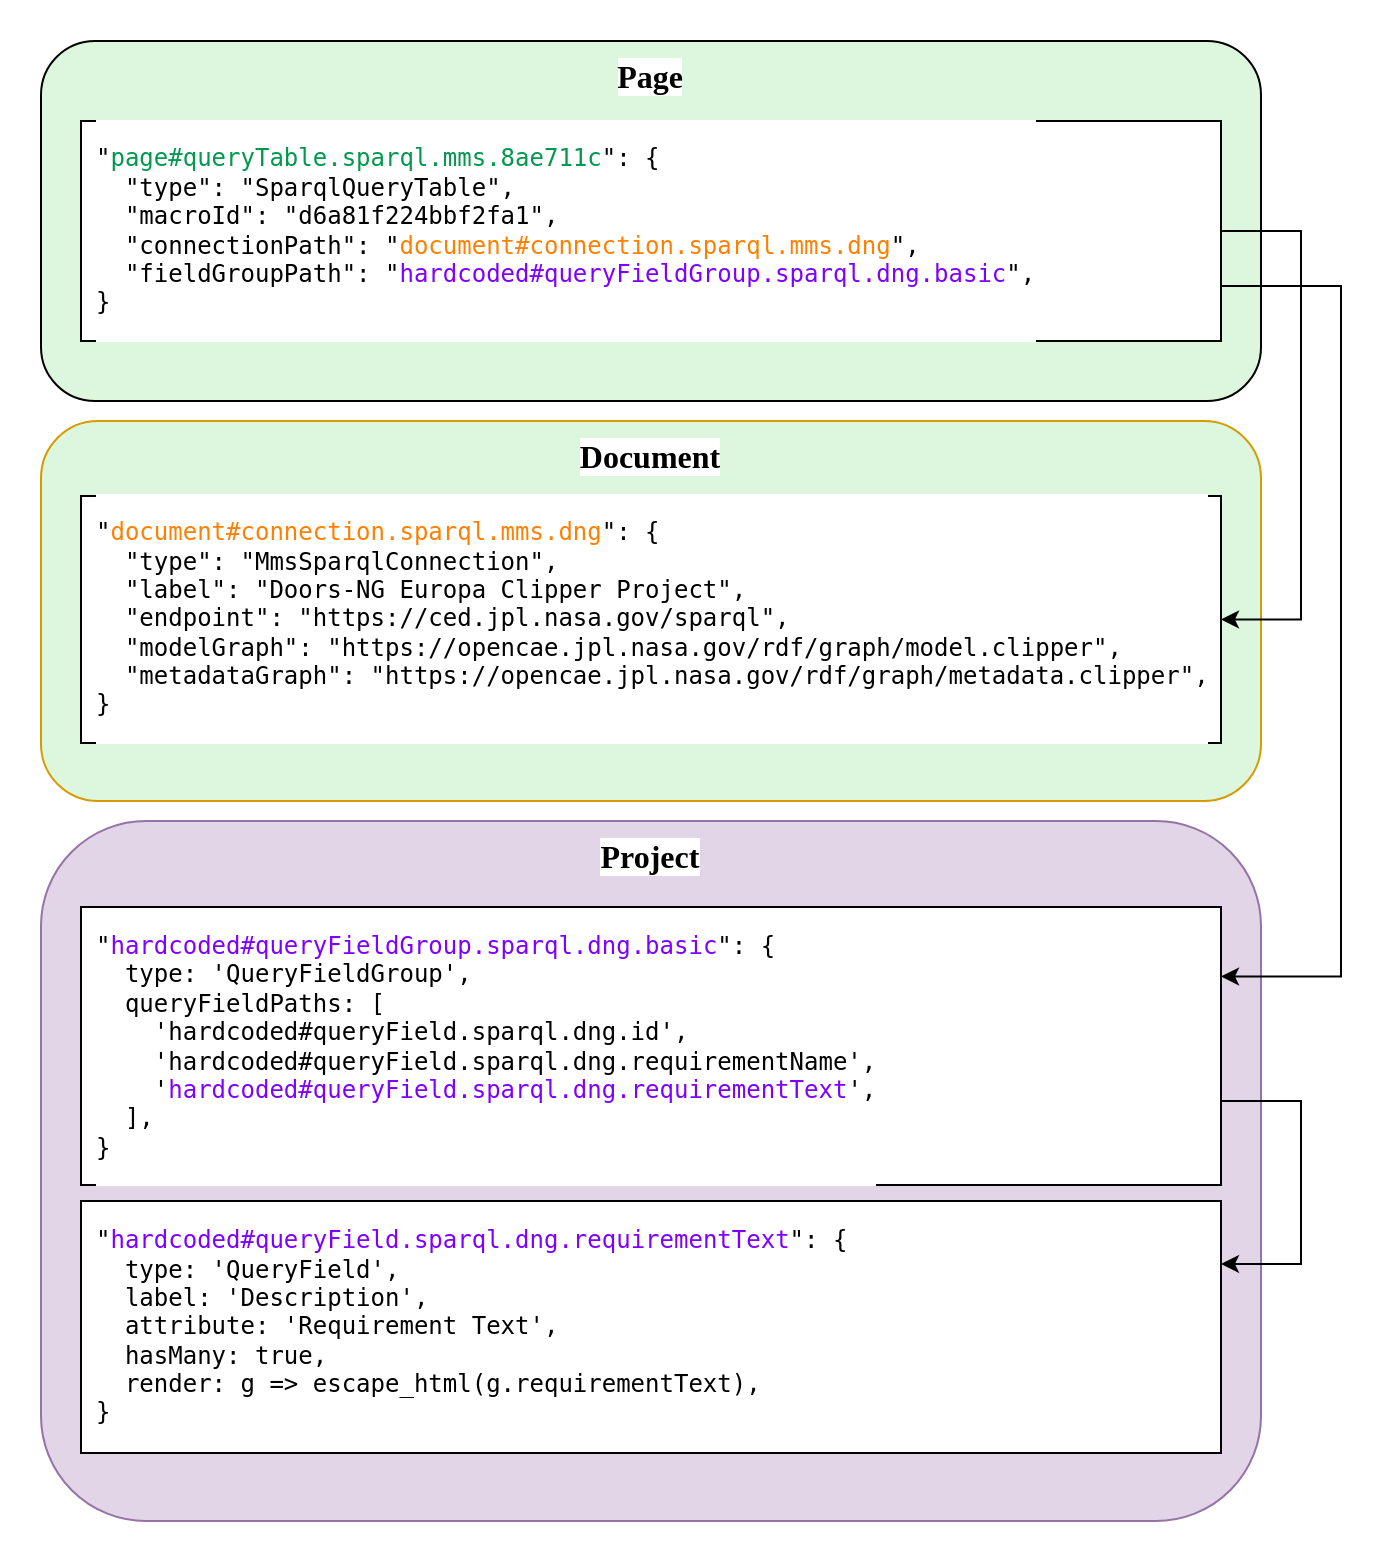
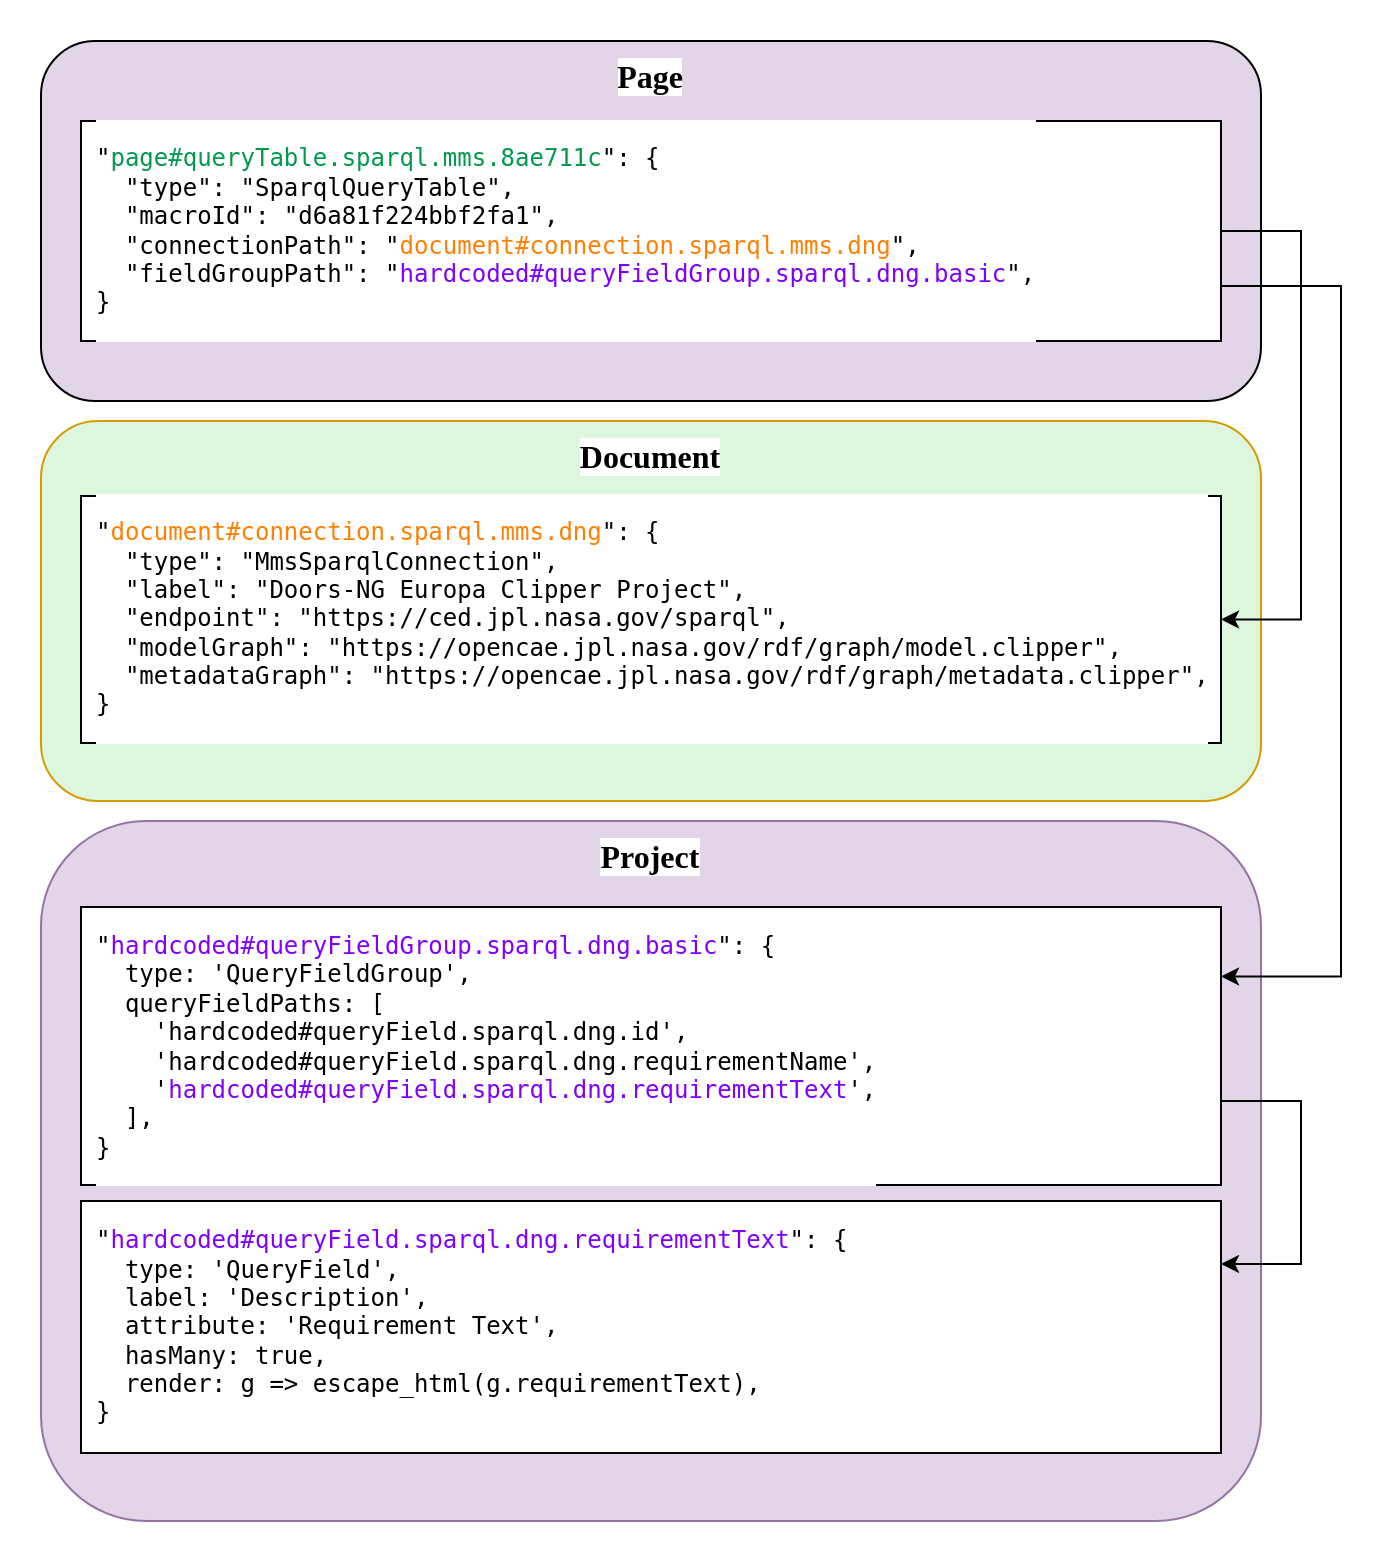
node "Page": fillcolor #dcf7de -> #e1d5e7
